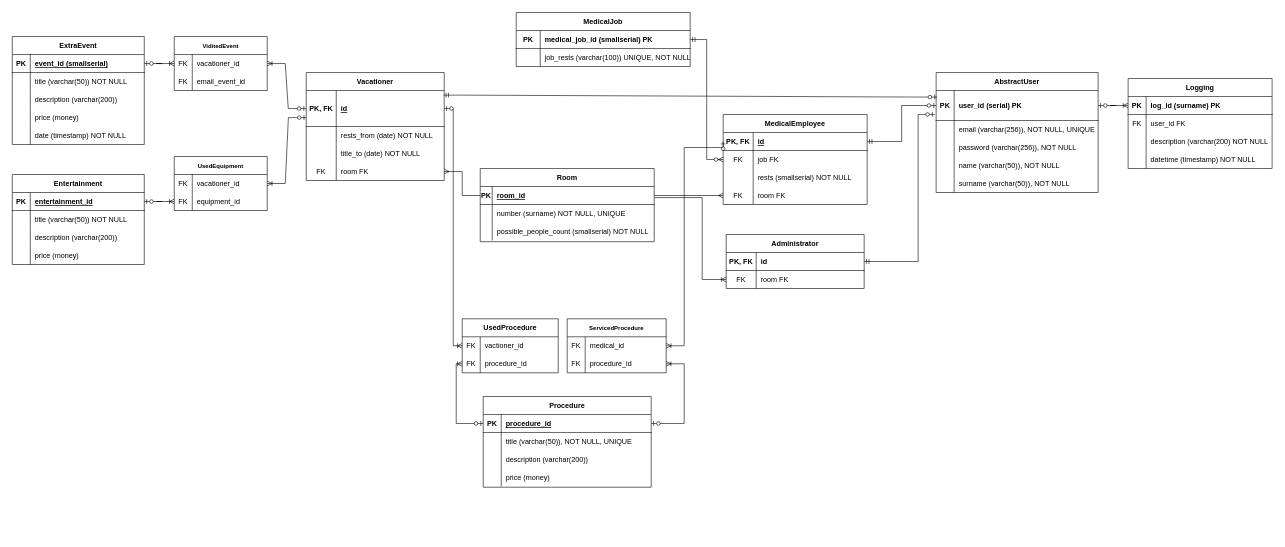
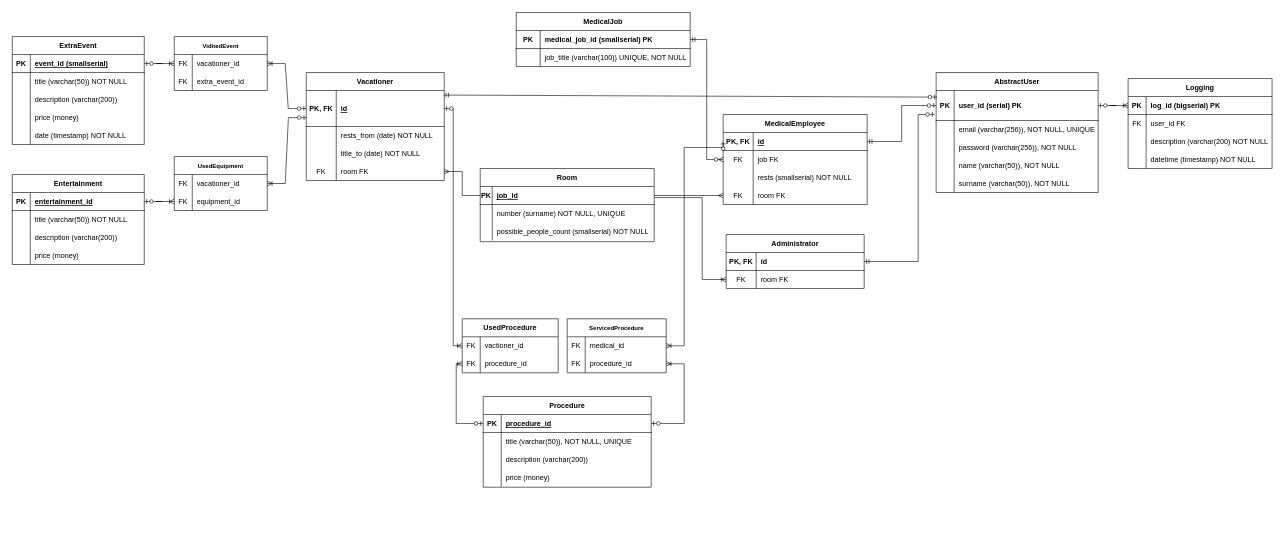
node "job_rests (varchar(100)) UNIQUE, NOT NULL": label "job_rests (varchar(100)) UNIQUE, NOT NULL" -> "job_title (varchar(100)) UNIQUE, NOT NULL"
node "email_event_id": label "email_event_id" -> "extra_event_id"
node "log_id (surname) PK": label "log_id (surname) PK" -> "log_id (bigserial) PK"
node "room_id": label "room_id" -> "job_id"
